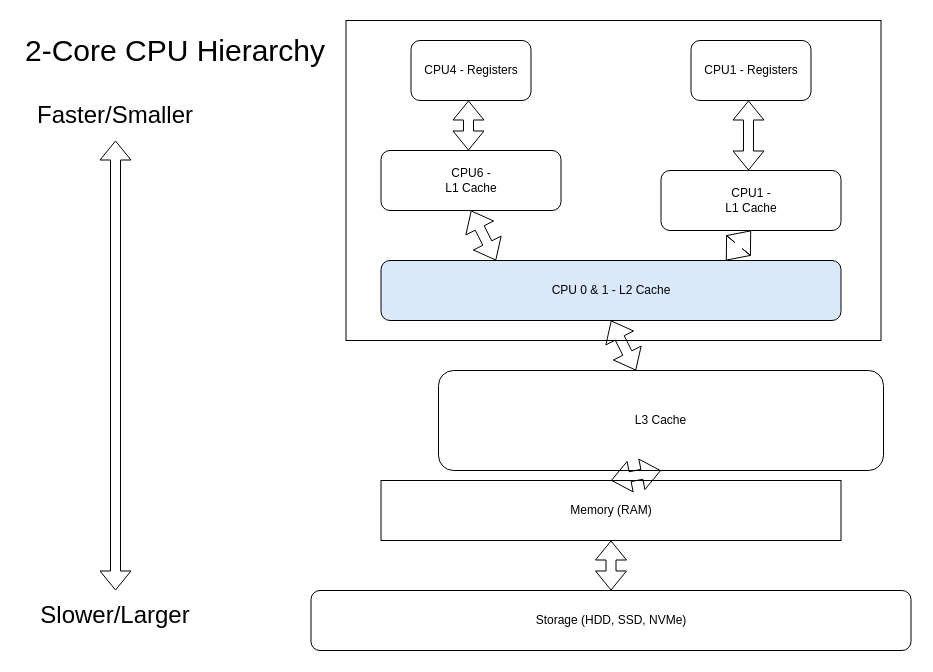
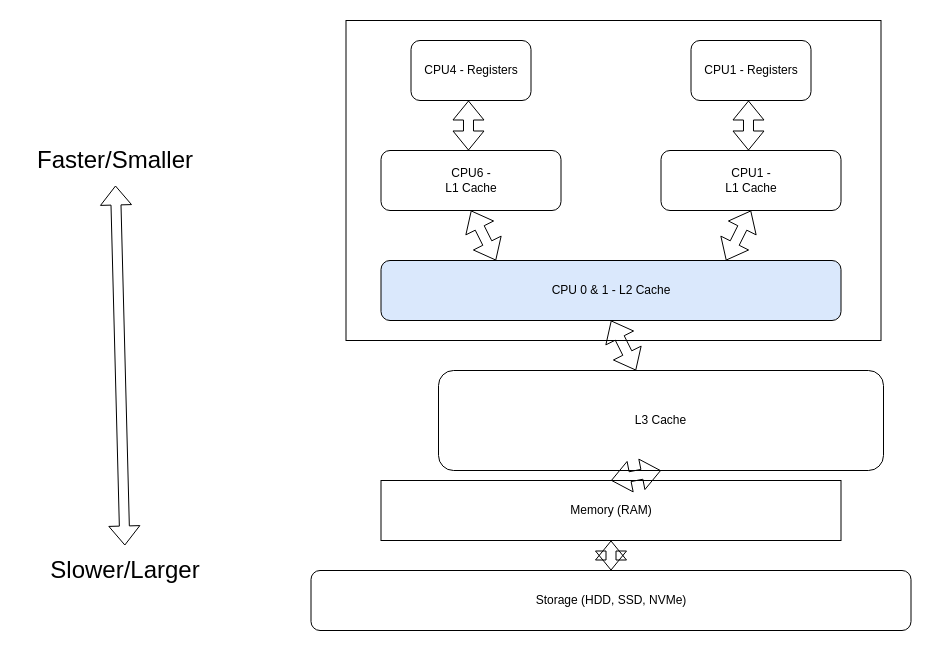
node "2-Core CPU Hierarchy": removed
node "Faster/Smaller": moved (116, 116) -> (116, 161)
node "CPU1 - L1 Cache": moved (751, 201) -> (751, 181)
node "Slower/Larger": moved (116, 616) -> (126, 571)
node "Storage (HDD, SSD, NVMe)": moved (611, 621) -> (611, 601)
